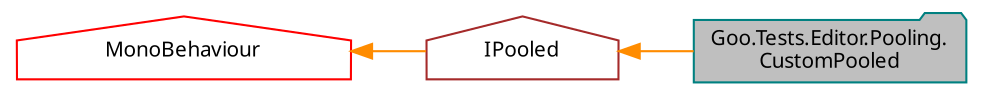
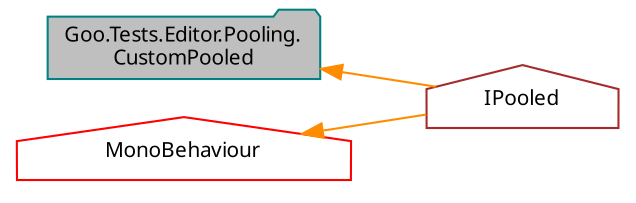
edge "Goo.Tests.Editor.Pooling. CustomPooled" -> "IPooled": reversed
